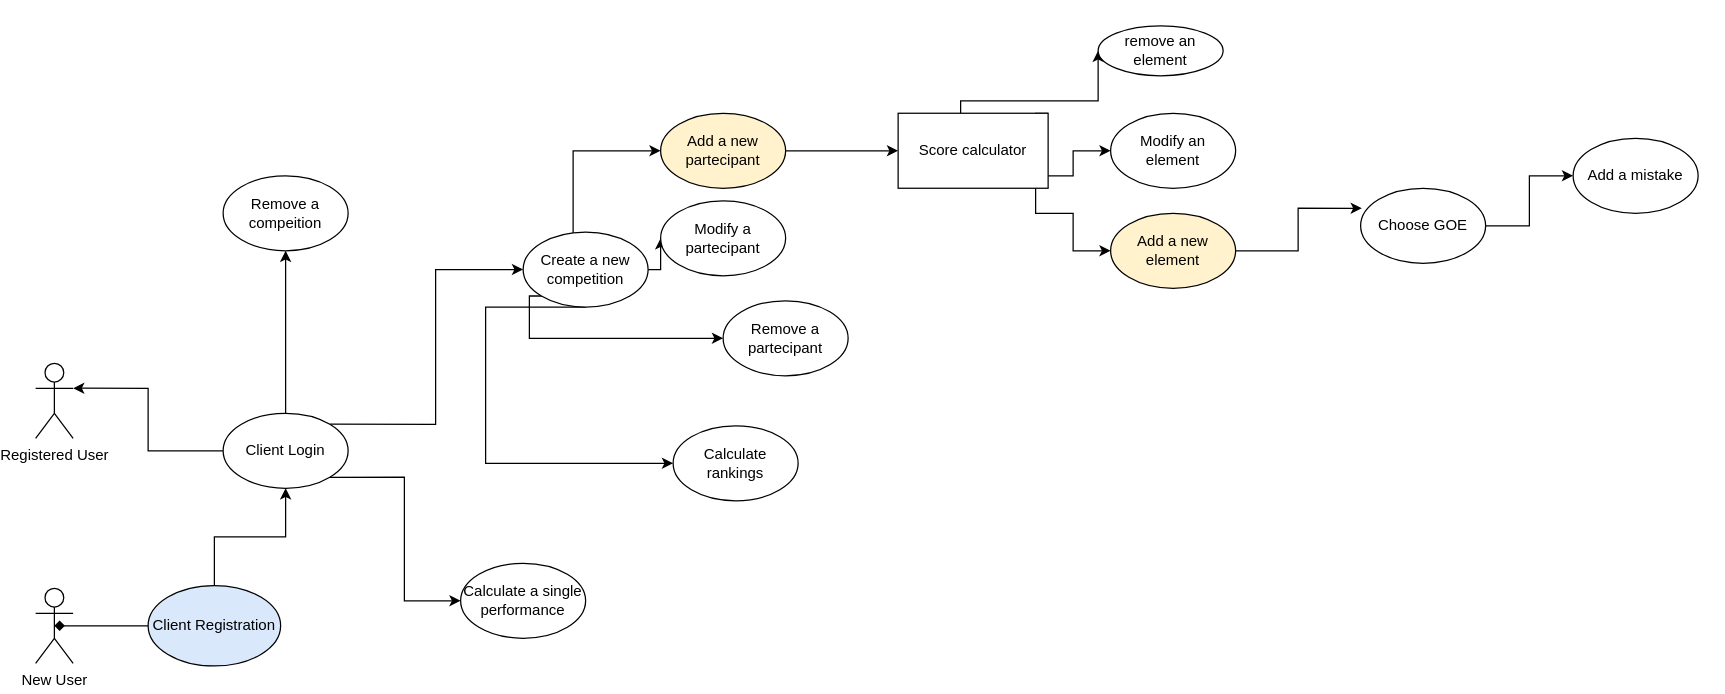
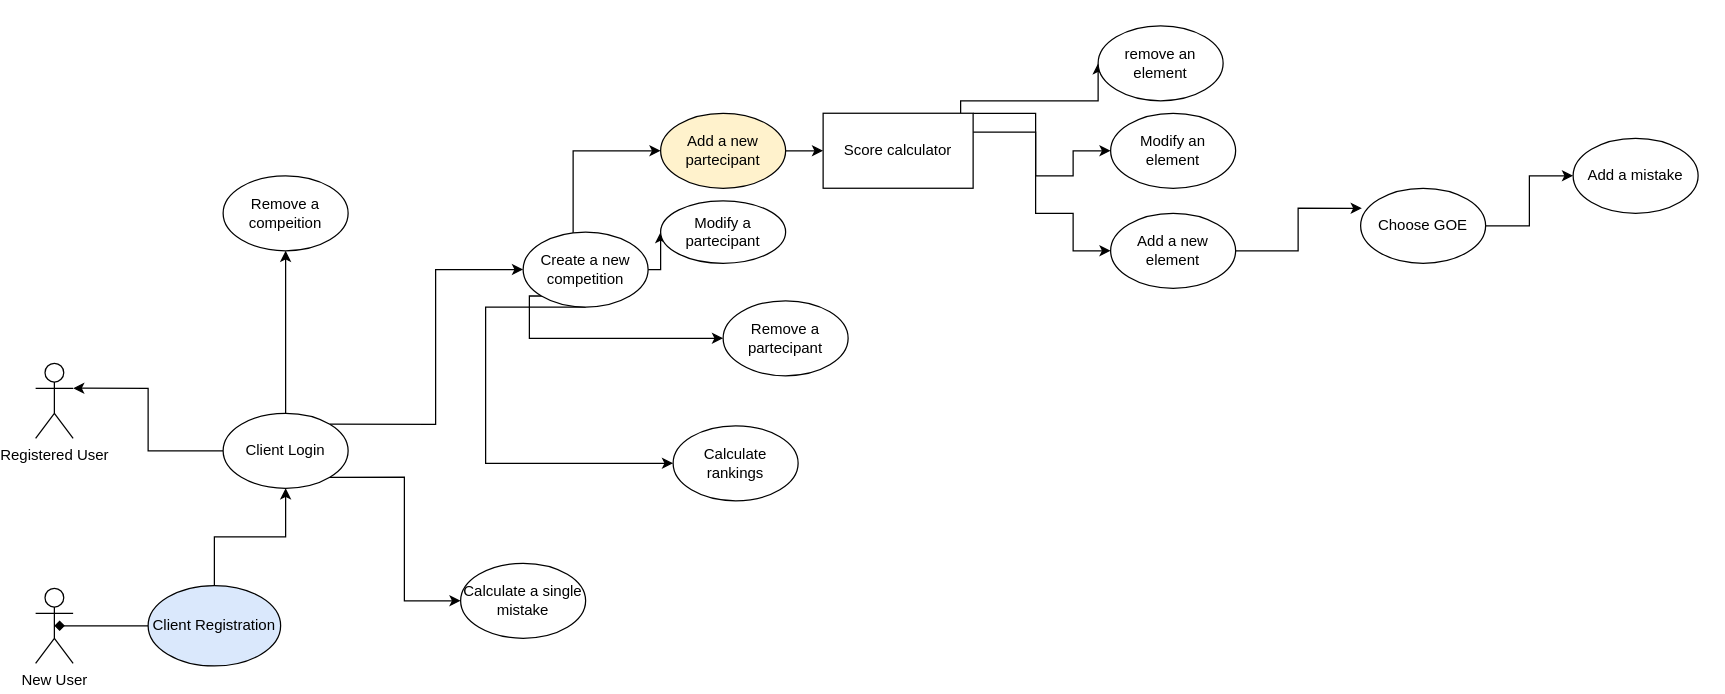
node "remove an element": size 125x50 -> 125x75
node "Score calculator": moved (973, 151) -> (898, 151)
node "Modify a partecipant": size 125x75 -> 125x63
node "Add a new element": fillcolor #fff2cc -> #ffffff
node "Calculate a single performance": label "Calculate a single performance" -> "Calculate a single mistake"
